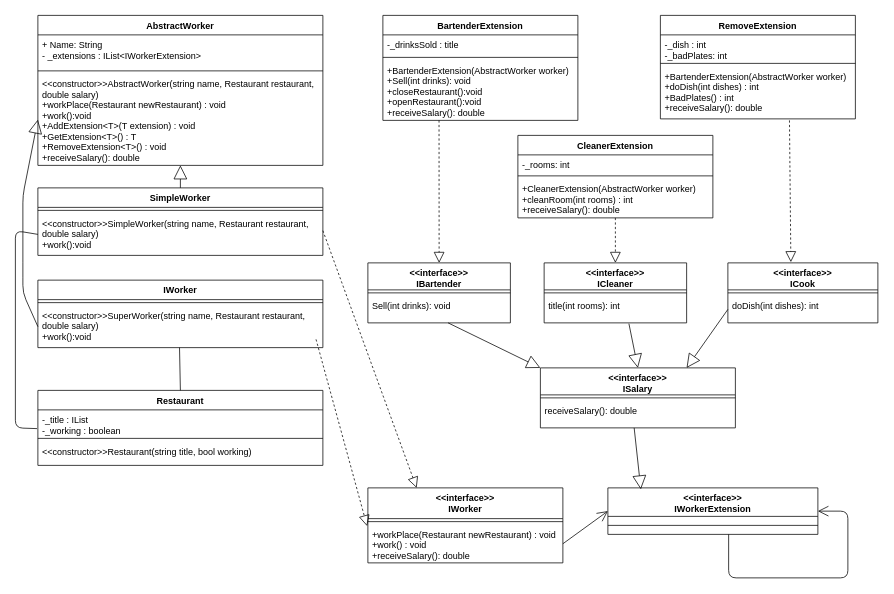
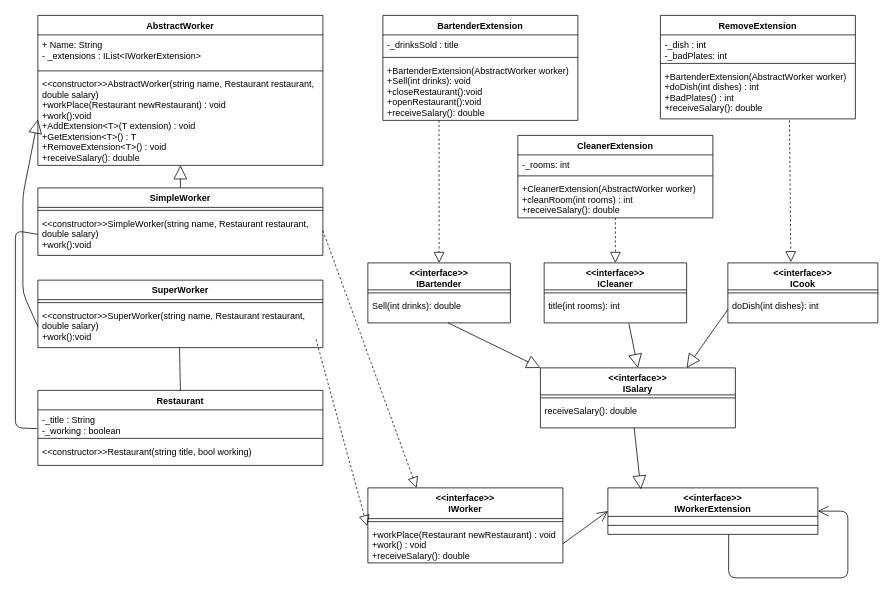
node "IWorker": label "IWorker" -> "SuperWorker"
node "Sell(int drinks): void": label "Sell(int drinks): void" -> "Sell(int drinks): double"
node "-_title : IList -_working : boolean": label "-_title : IList -_working : boolean" -> "-_title : String -_working : boolean"
